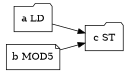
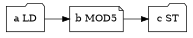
edge "a LD" -> "c ST": now "a LD" -> "b MOD5"
